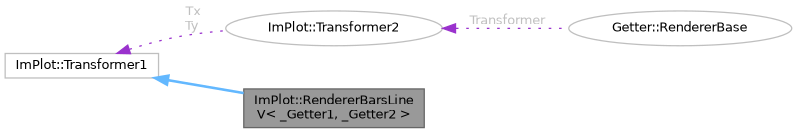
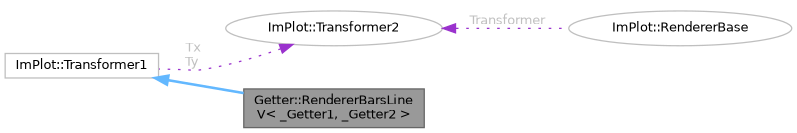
node "Getter::RendererBase": label "Getter::RendererBase" -> "ImPlot::RendererBase"
edge "ImPlot::Transformer2" -> "ImPlot::Transformer1": reversed
node "ImPlot::RendererBarsLine V< _Getter1, _Getter2 >": label "ImPlot::RendererBarsLine V< _Getter1, _Getter2 >" -> "Getter::RendererBarsLine V< _Getter1, _Getter2 >"
